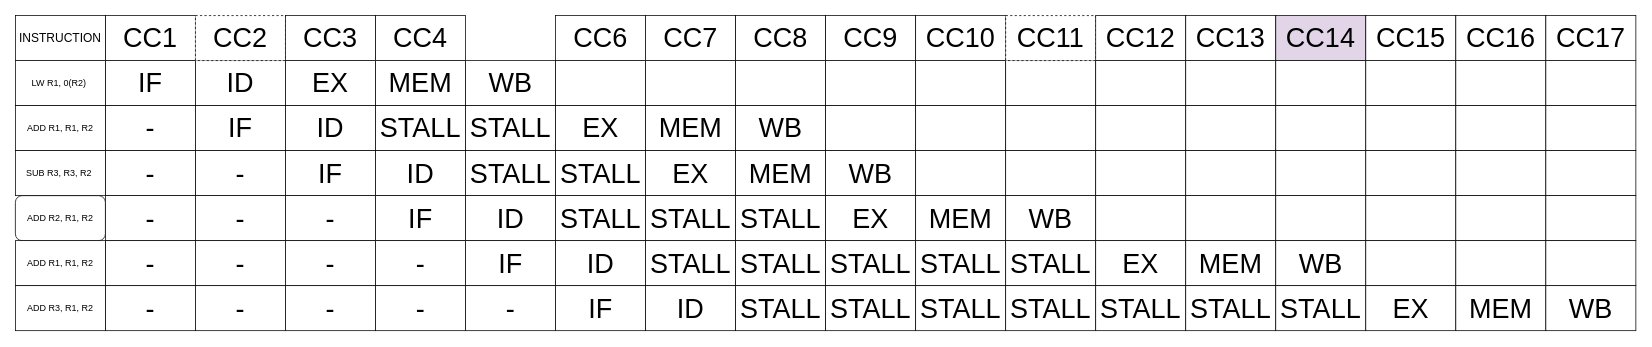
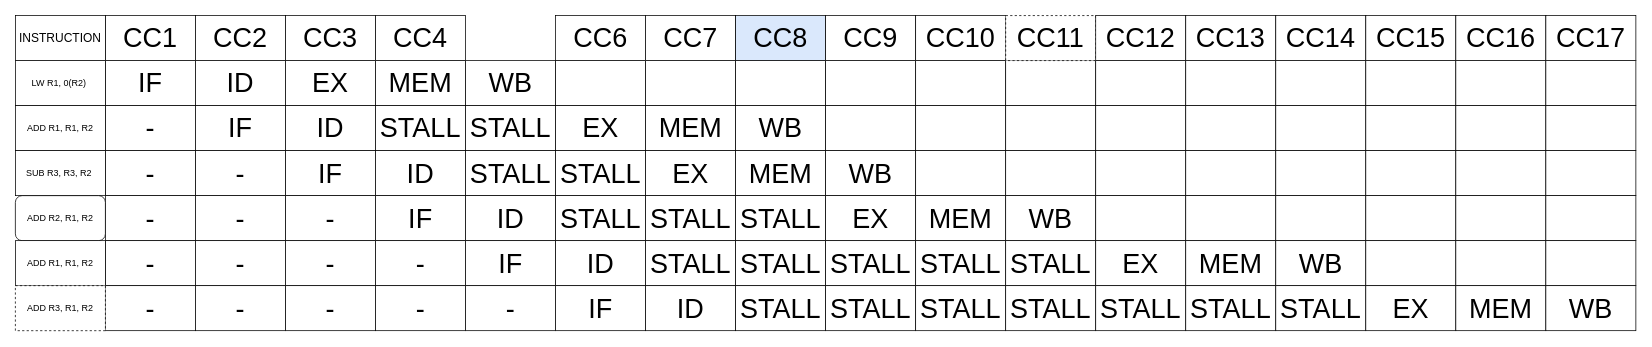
node "CC2": style dashed -> solid
node "CC8": fillcolor #ffffff -> #dae8fc
node "CC14": fillcolor #e1d5e7 -> #ffffff
node "ADD R3, R1, R2": style solid -> dashed
